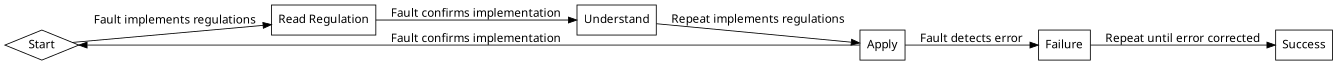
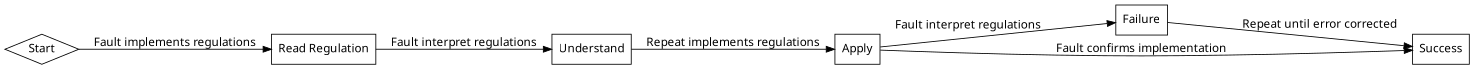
edge "Read Regulation" -> "Understand": label "Fault confirms implementation" -> "Fault interpret regulations"
edge "Apply" -> "Failure": label "Fault detects error" -> "Fault interpret regulations"
edge "Apply" -> "Start": now "Apply" -> "Success"
